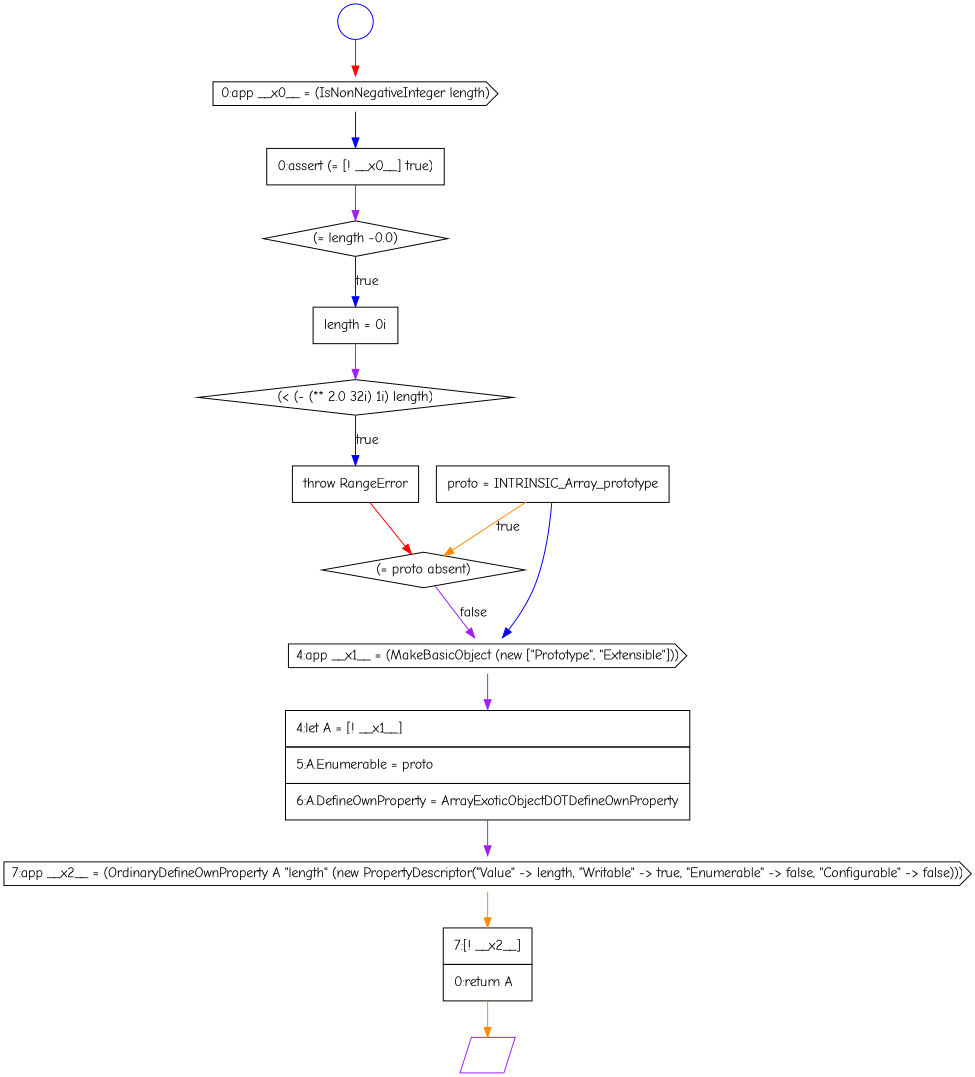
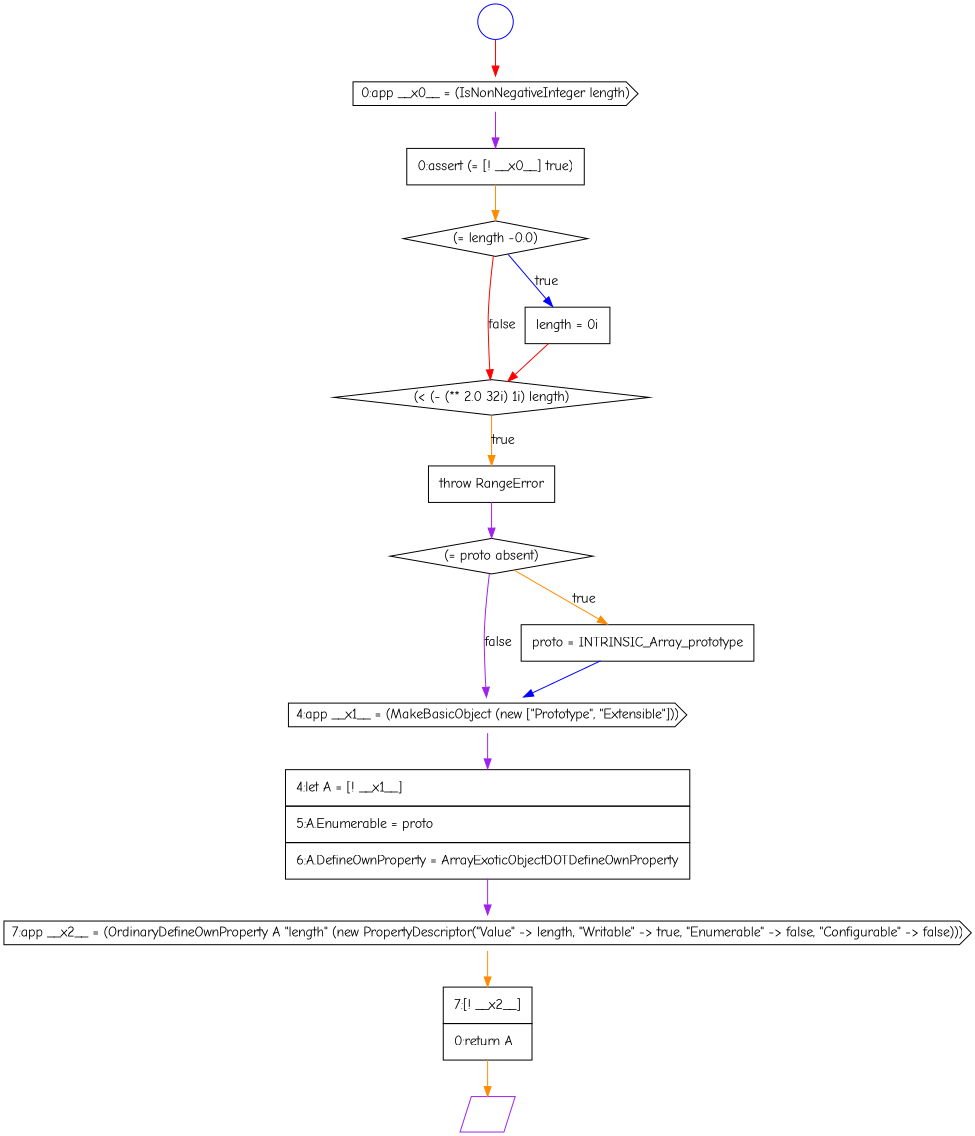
edge "0:app __x0__ = (IsNonNegativeInteger length)" -> "0:assert (= [! __x0__] true)": color blue -> purple
edge "0:assert (= [! __x0__] true)" -> "(= length -0.0)": color purple -> darkorange
edge "(= length -0.0)" -> "(< (- (** 2.0 32i) 1i) length)": added, label "false"
edge "length = 0i" -> "(< (- (** 2.0 32i) 1i) length)": color purple -> red
edge "(< (- (** 2.0 32i) 1i) length)" -> "throw RangeError": color blue -> darkorange
edge "throw RangeError" -> "(= proto absent)": color red -> purple
edge "proto = INTRINSIC_Array_prototype" -> "(= proto absent)": reversed
